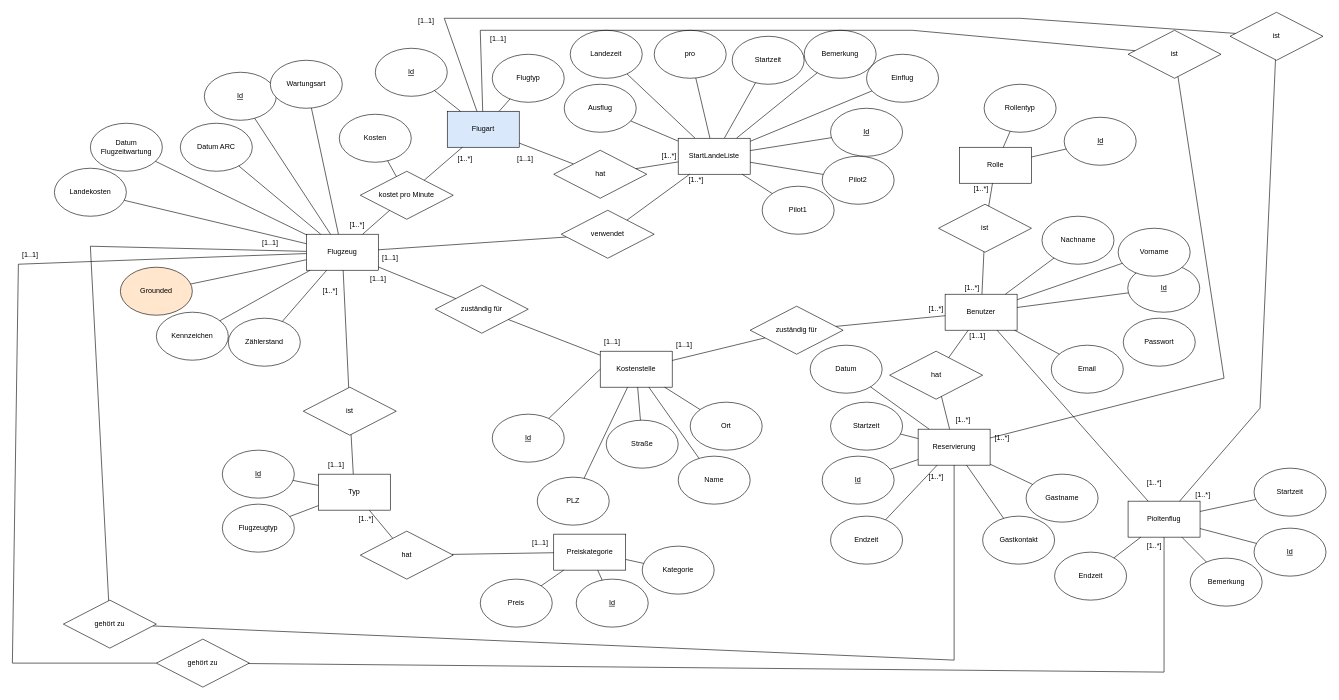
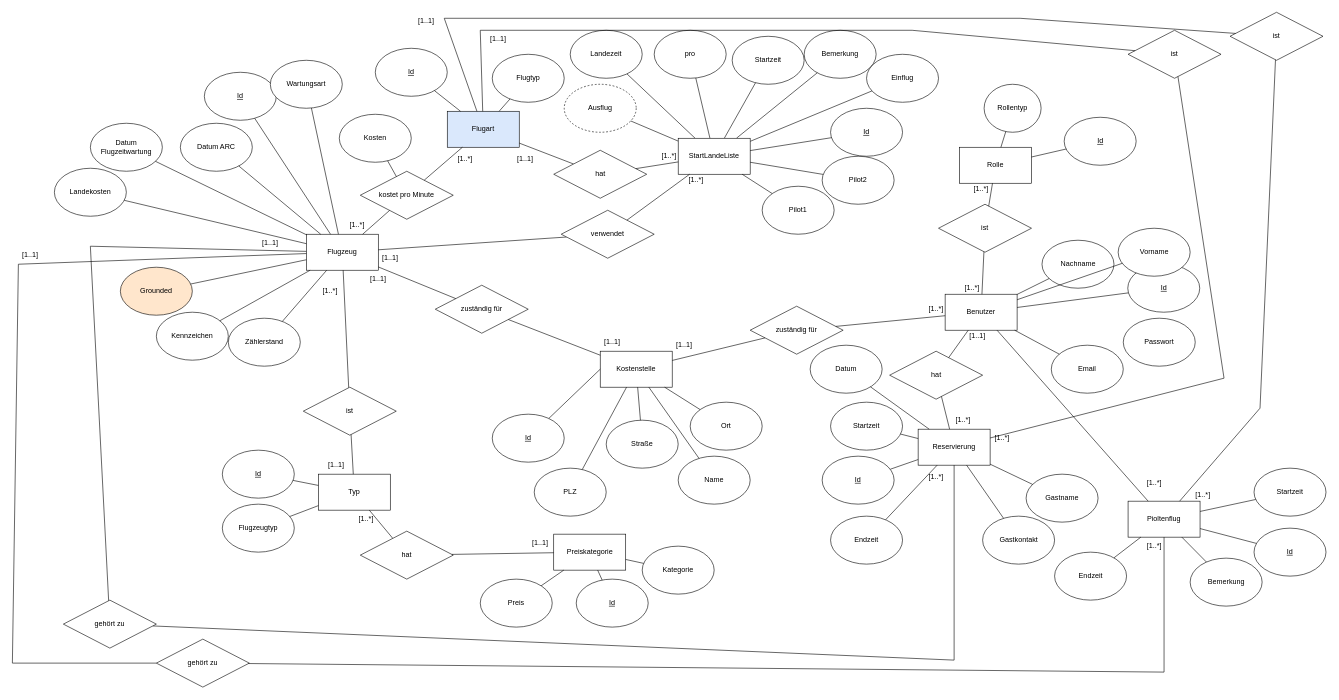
node "Ausflug": style solid -> dashed
node "Rollentyp": size 72x48 -> 57x48
node "Nachname": moved (1078, 240) -> (1078, 264)
node "PLZ": moved (573, 501) -> (570, 492)
